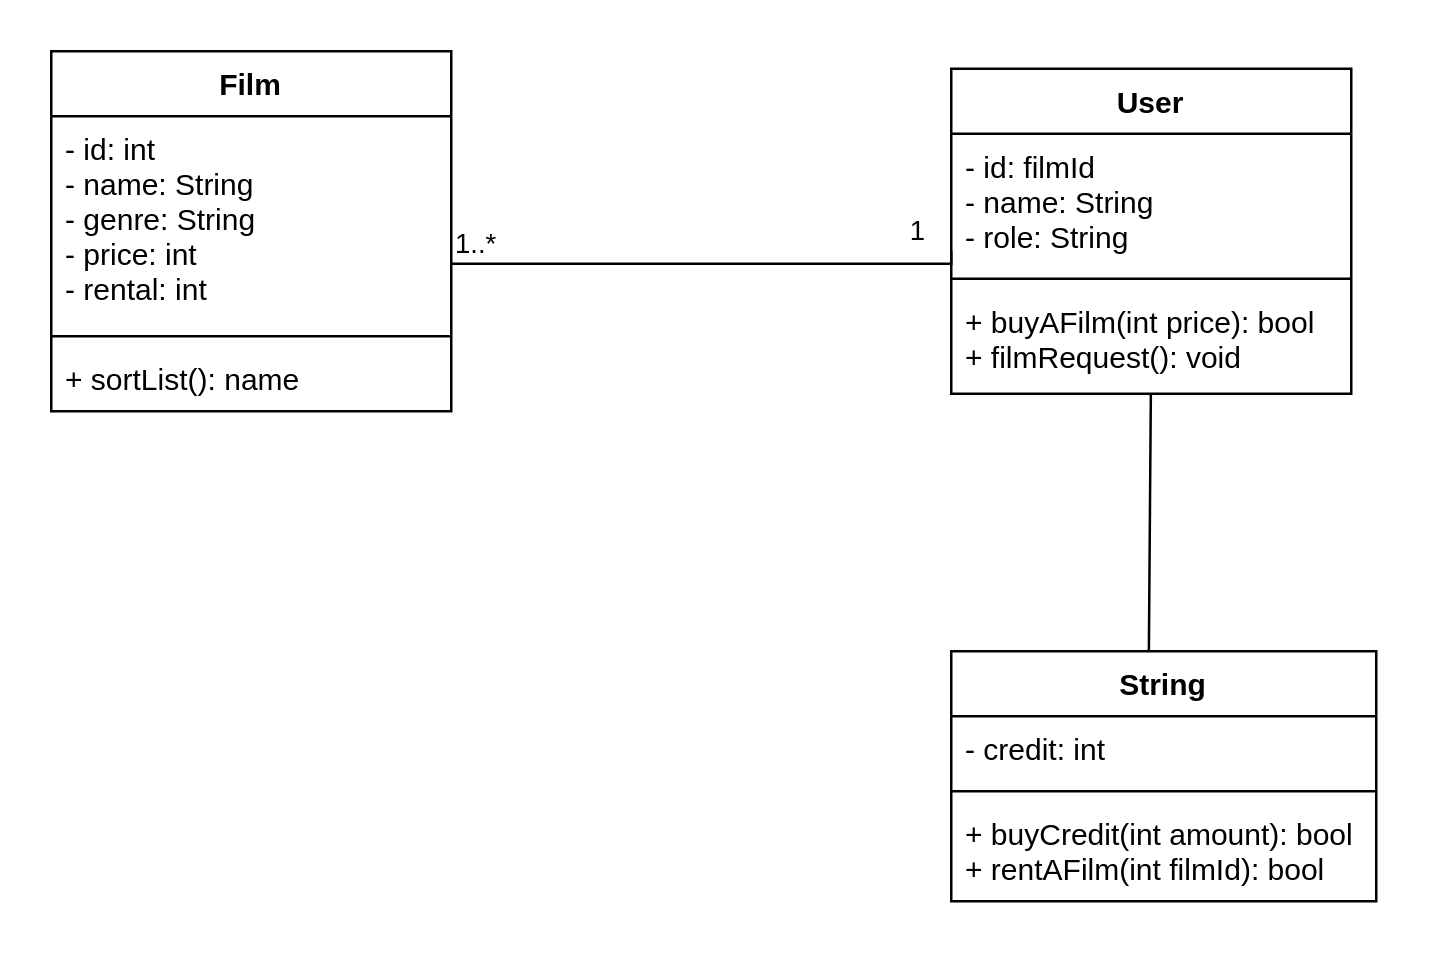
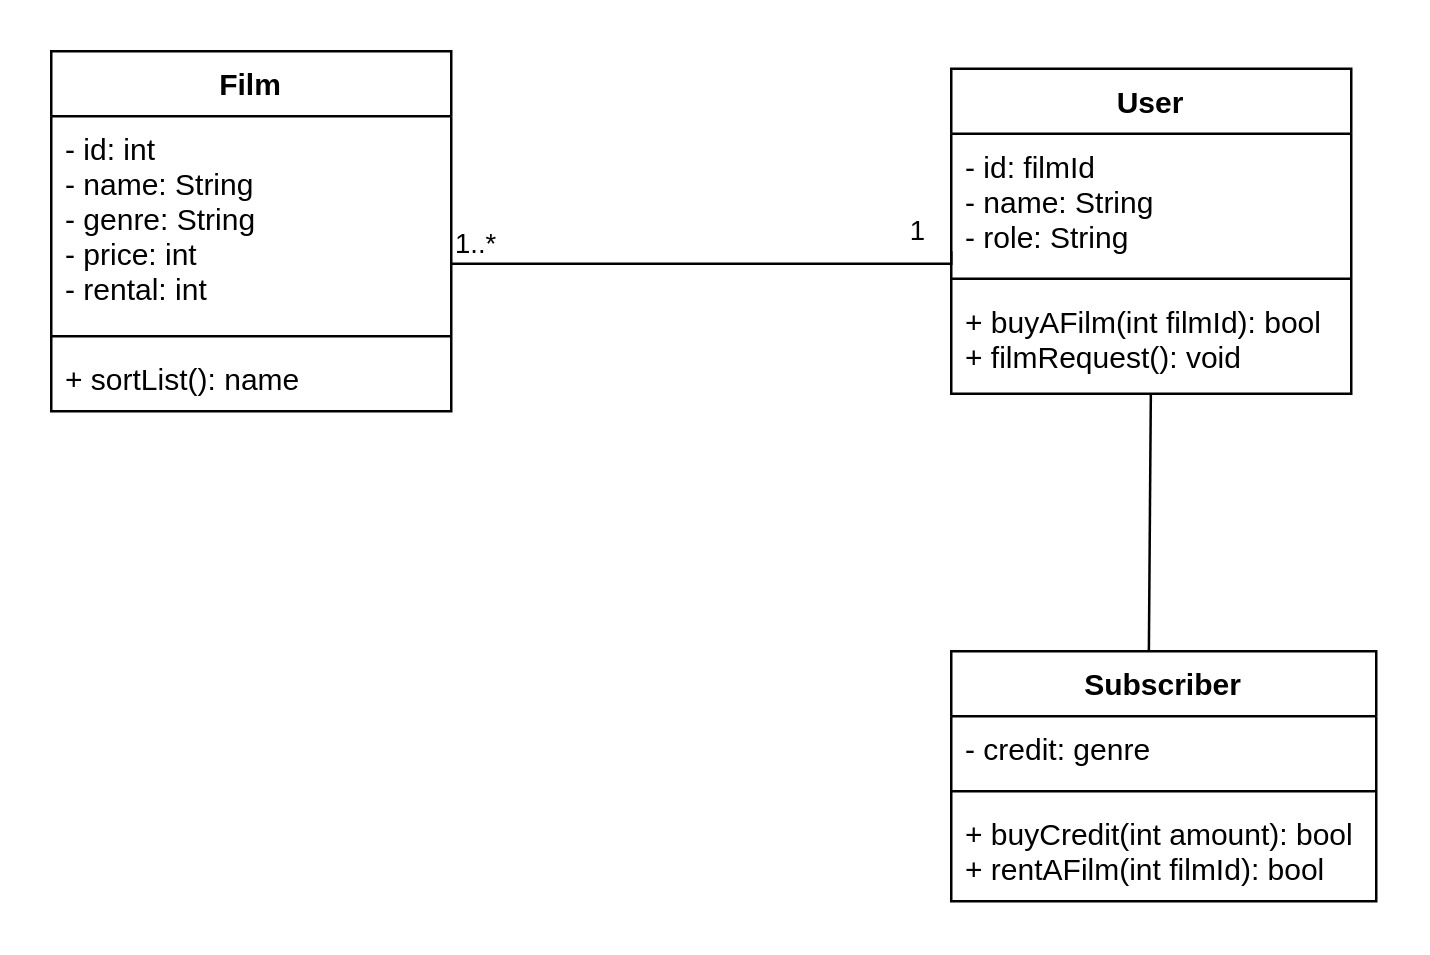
node "+ buyAFilm(int price): bool + filmRequest(): void": label "+ buyAFilm(int price): bool + filmRequest(): void" -> "+ buyAFilm(int filmId): bool + filmRequest(): void"
node "String": label "String" -> "Subscriber"
node "- credit: int": label "- credit: int" -> "- credit: genre"
